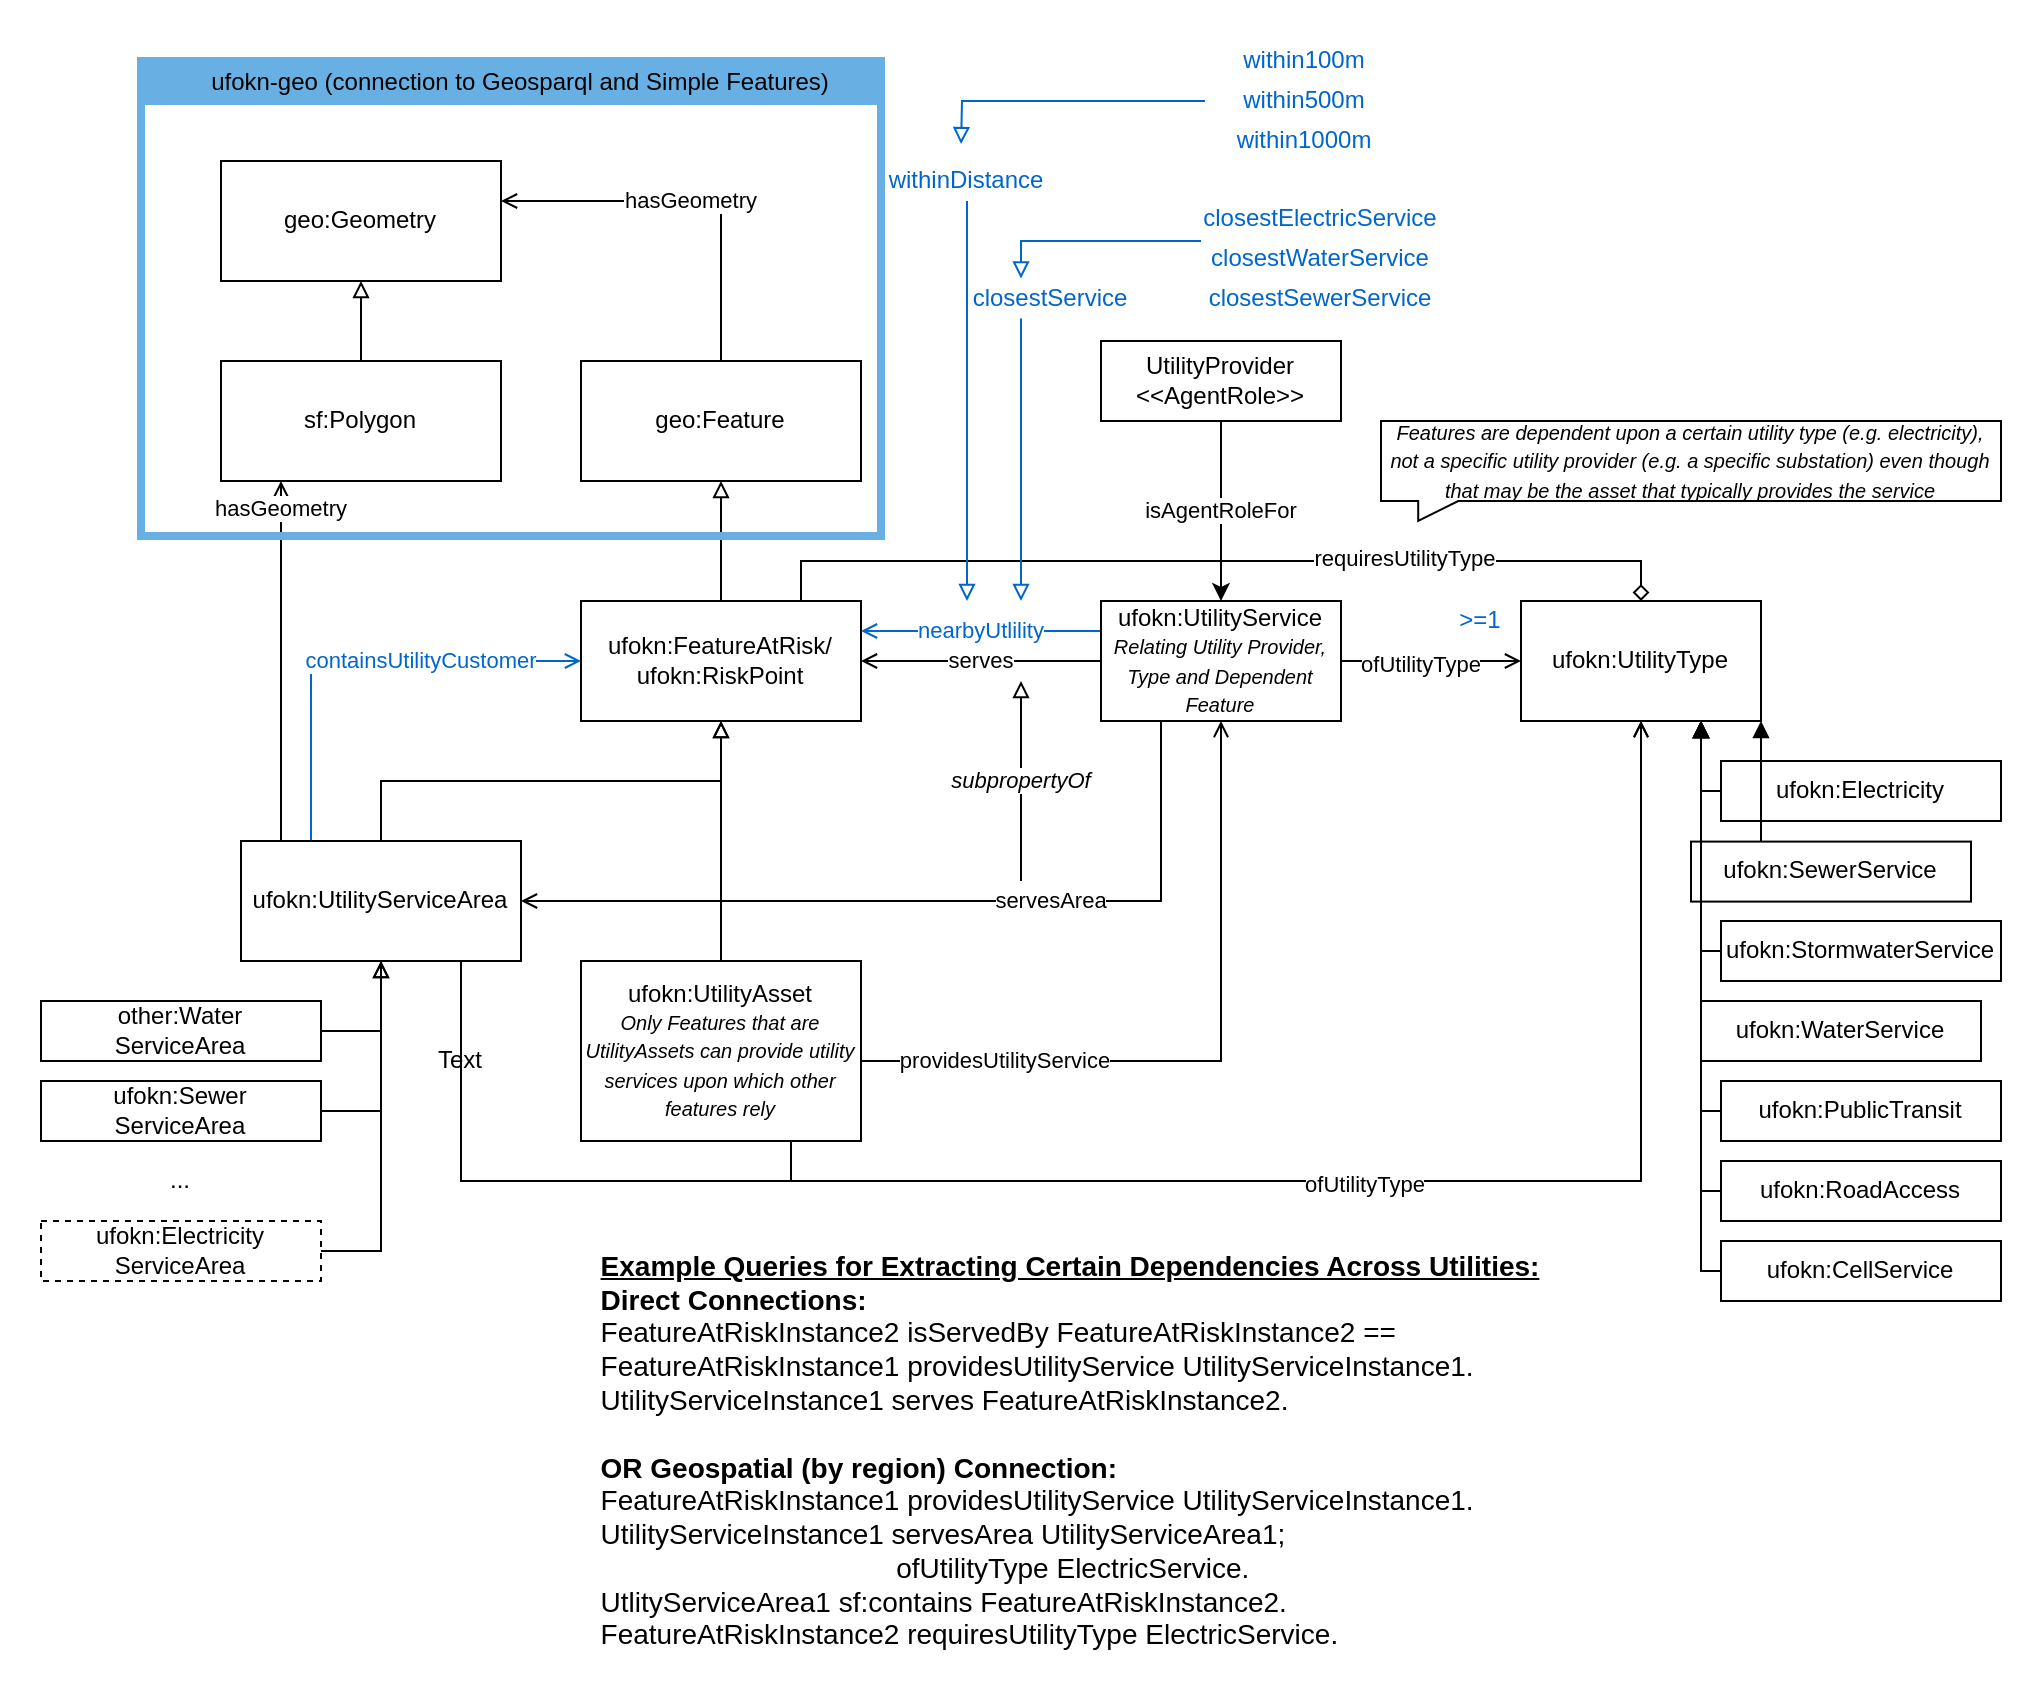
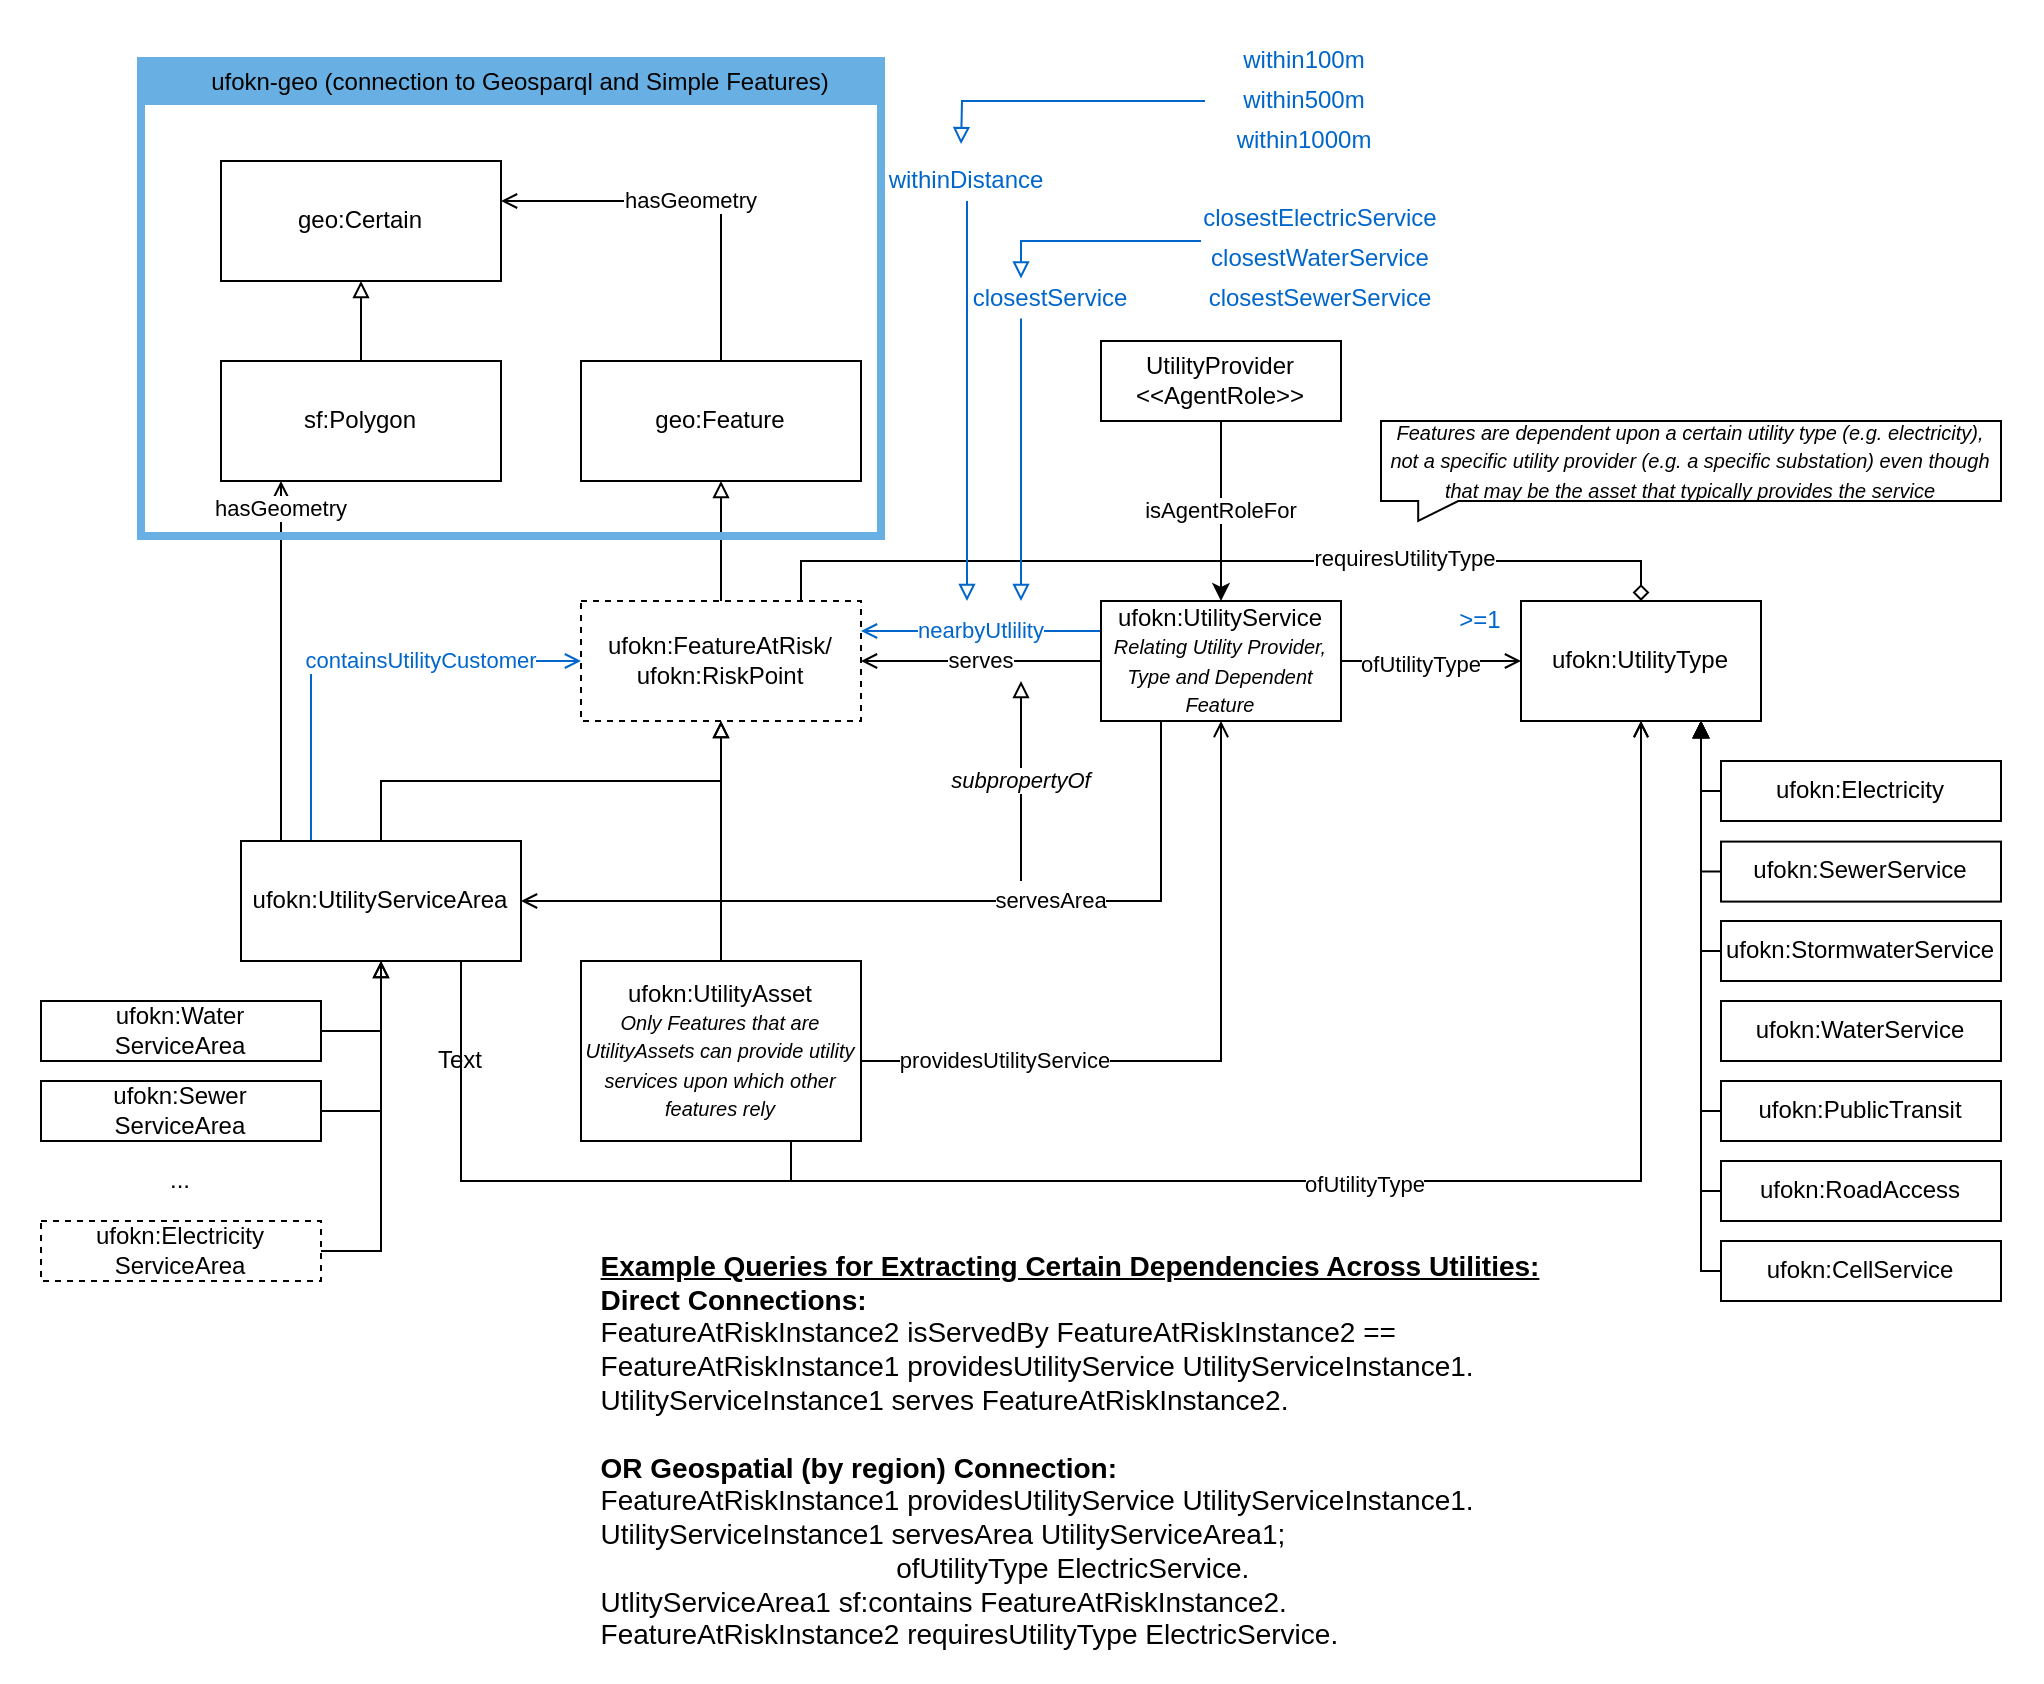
node "geo:Geometry": label "geo:Geometry" -> "geo:Certain"
node "ufokn:FeatureAtRisk/ ufokn:RiskPoint": style solid -> dashed
node "ufokn:SewerService": moved (1831, 872) -> (1861, 872)
node "other:Water ServiceArea": label "other:Water ServiceArea" -> "ufokn:Water ServiceArea"
node "ufokn:WaterService": moved (1841, 1031) -> (1861, 1031)
